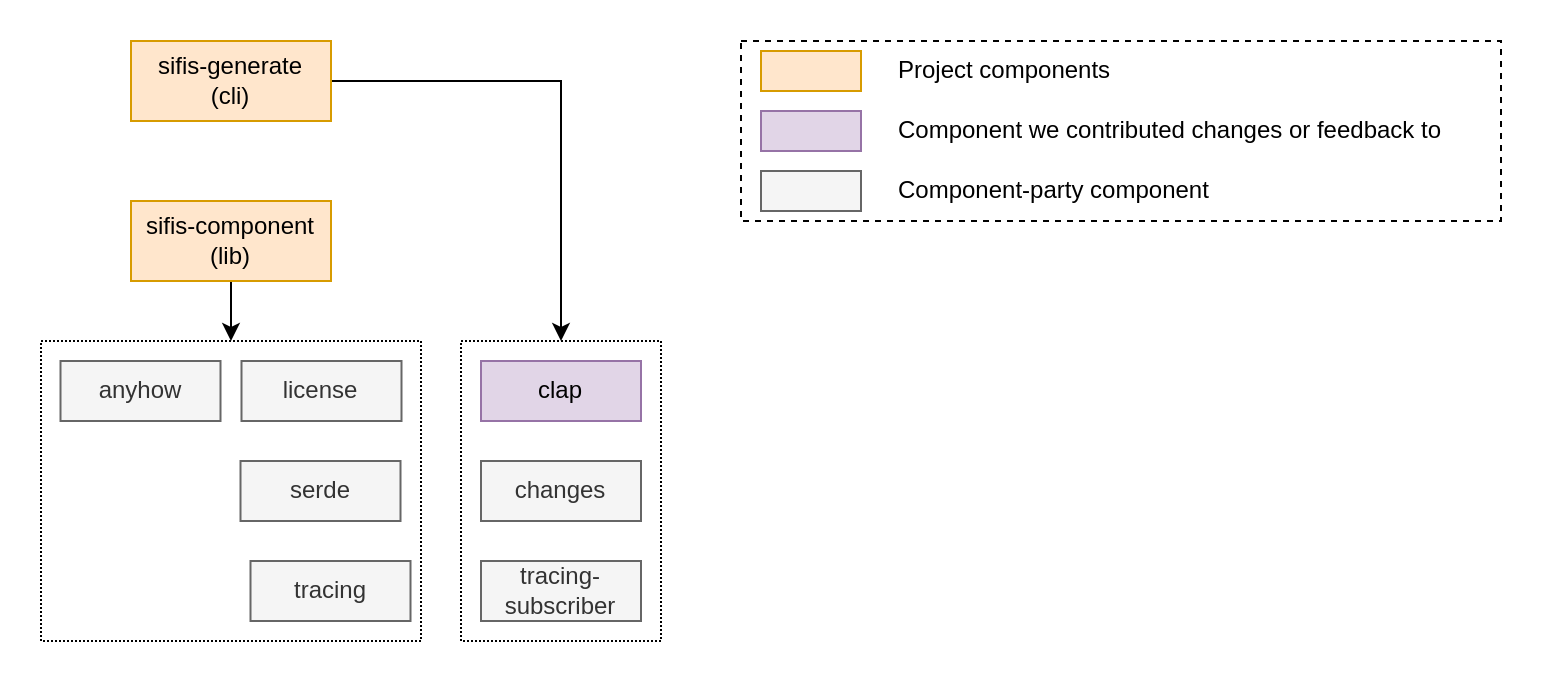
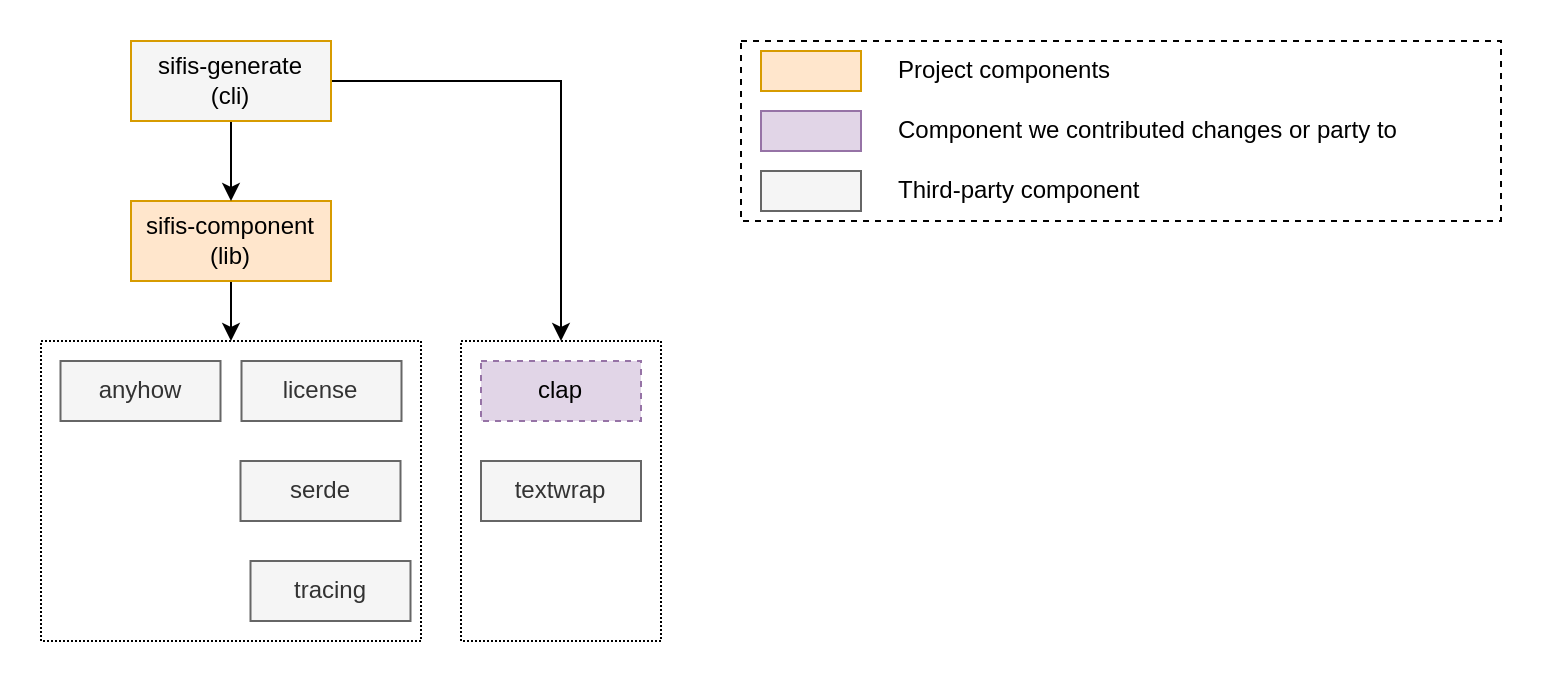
node "sifis-generate (cli)": fillcolor #ffe6cc -> #f5f5f5
node "Component we contributed changes or feedback to": label "Component we contributed changes or feedback to" -> "Component we contributed changes or party to"
edge "sifis-generate (cli)" -> "sifis-component (lib)": added
node "Component-party component": label "Component-party component" -> "Third-party component"
node "clap": style solid -> dashed
node "changes": label "changes" -> "textwrap"
node "tracing-subscriber": removed
